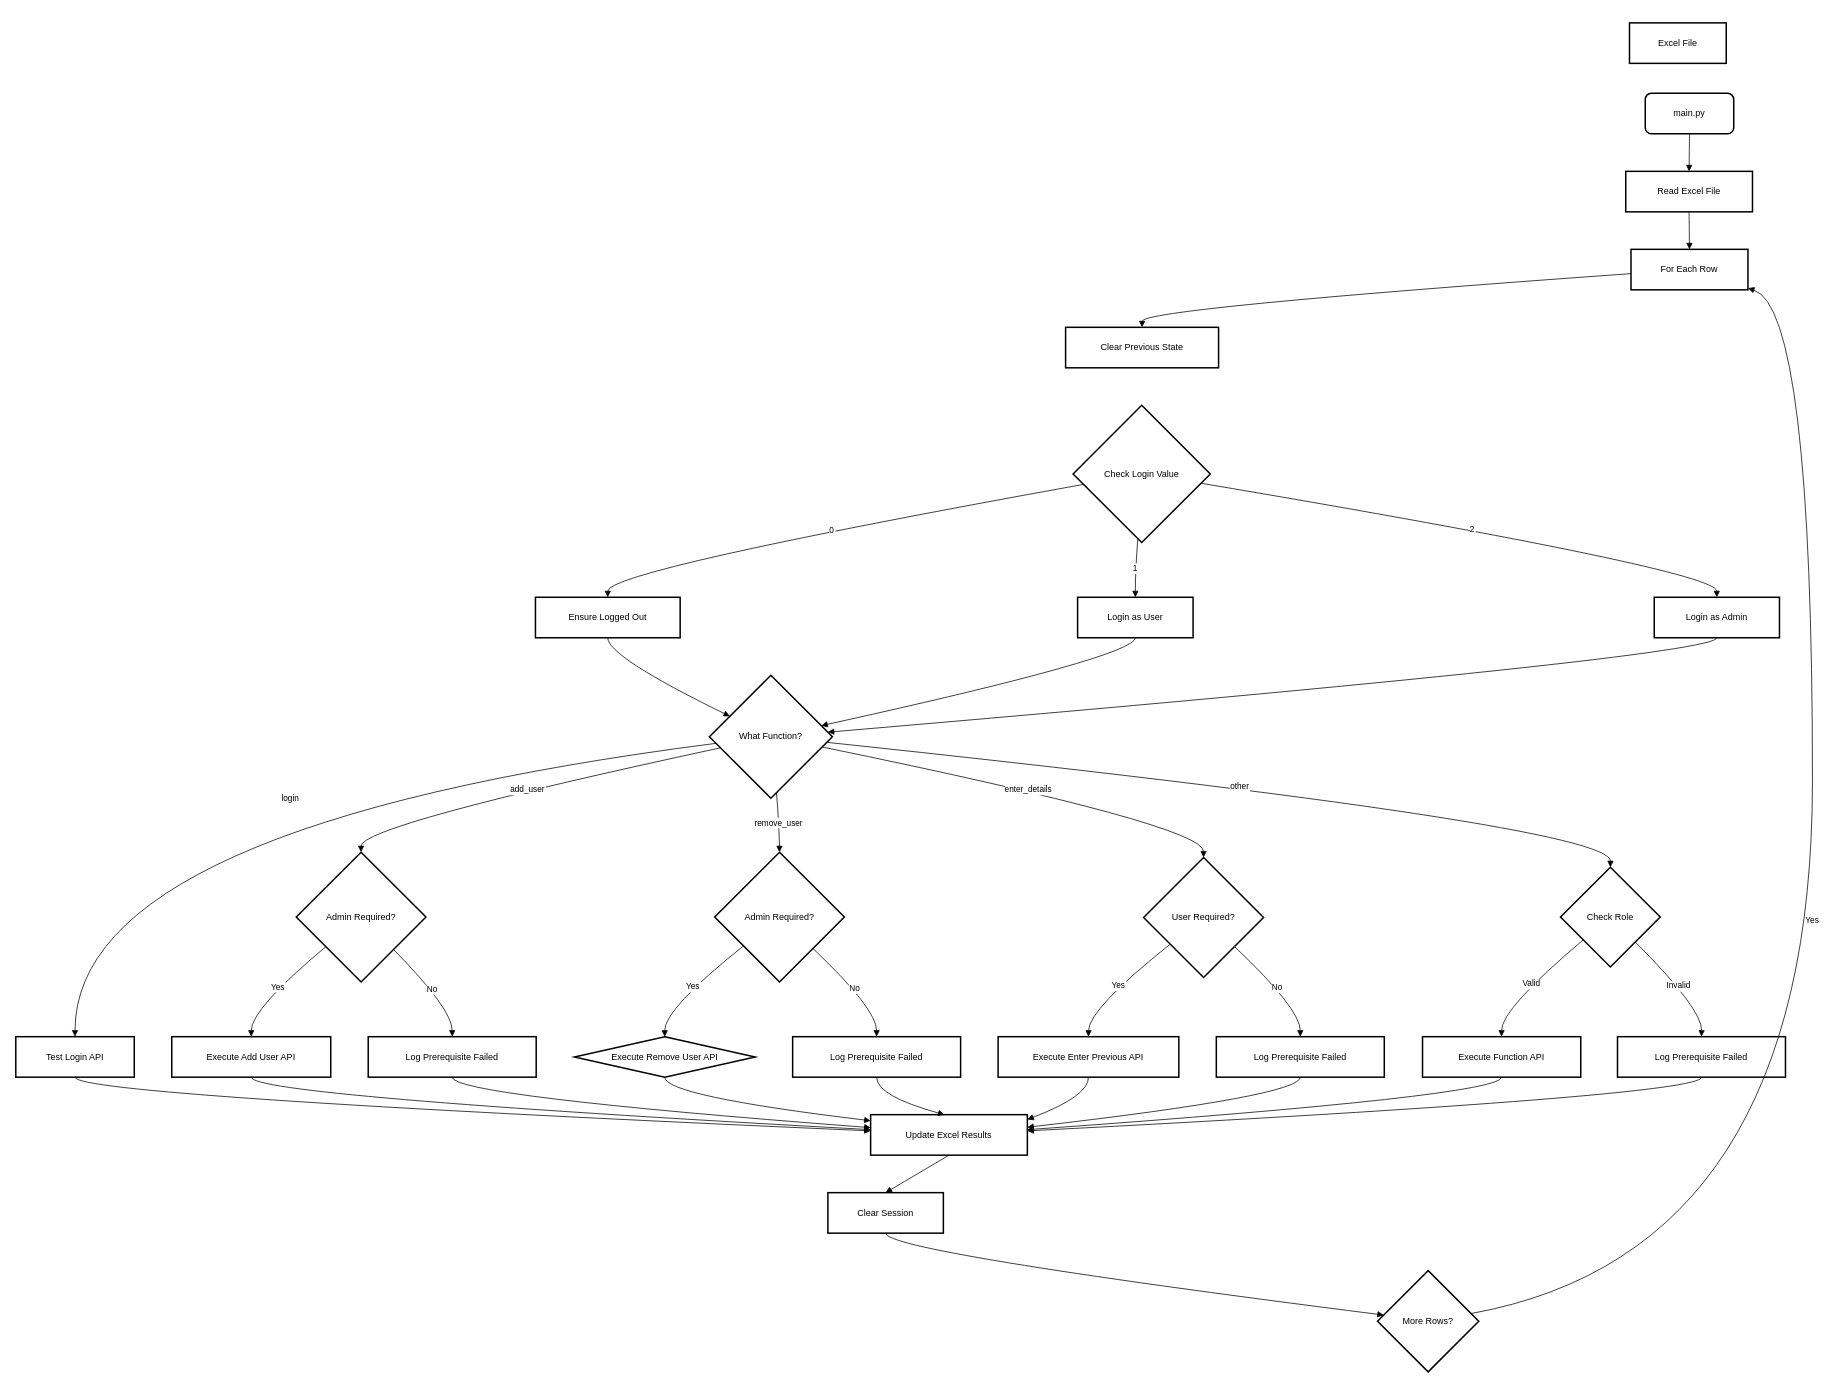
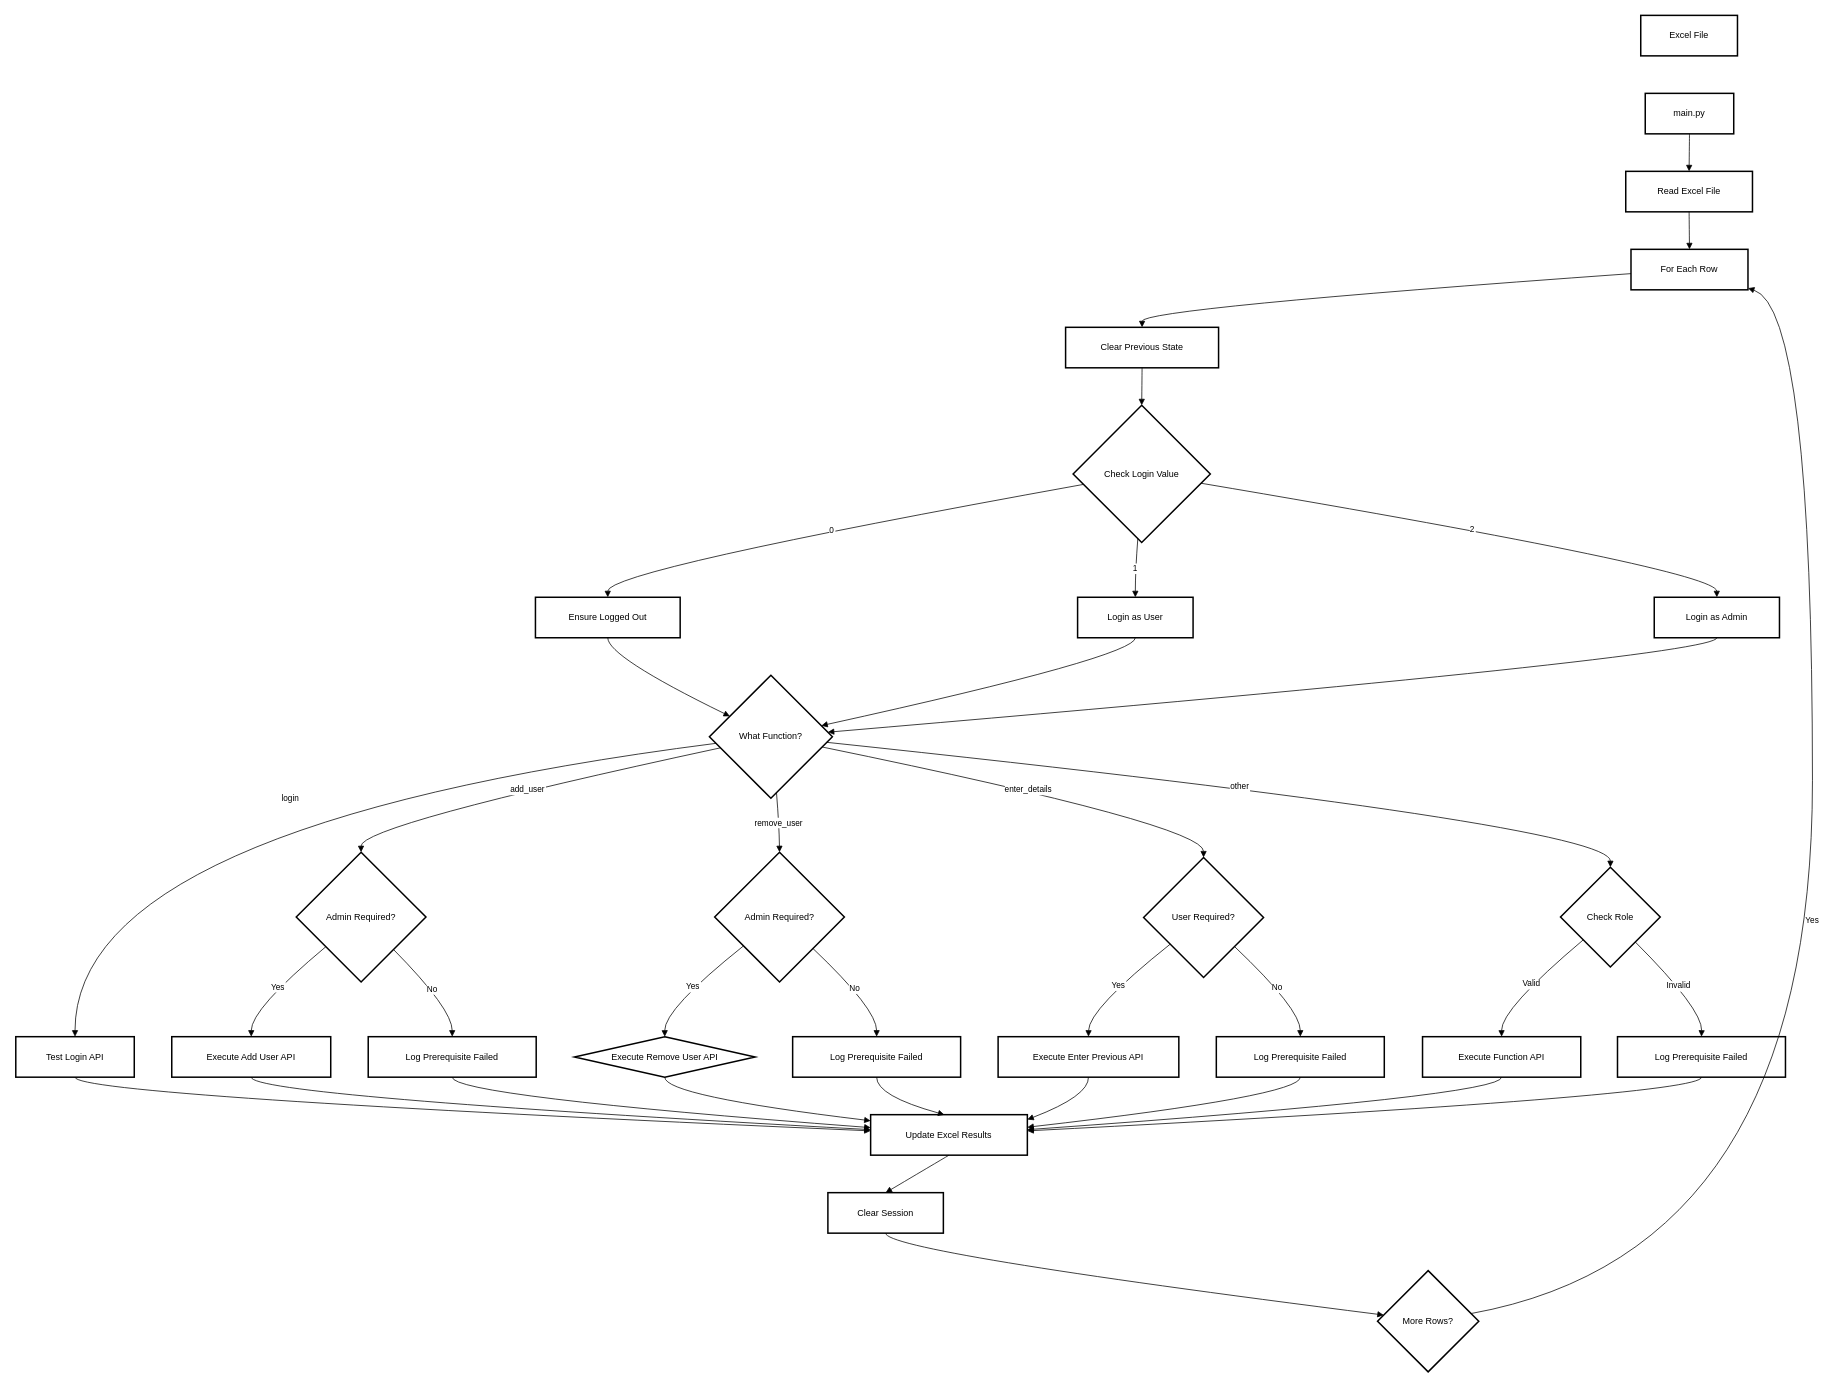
node "Excel File": moved (1678, 43) -> (1689, 36)
node "main.py": shape rounded rectangle -> rectangle
edge "Clear Previous State" -> "Check Login Value": added
